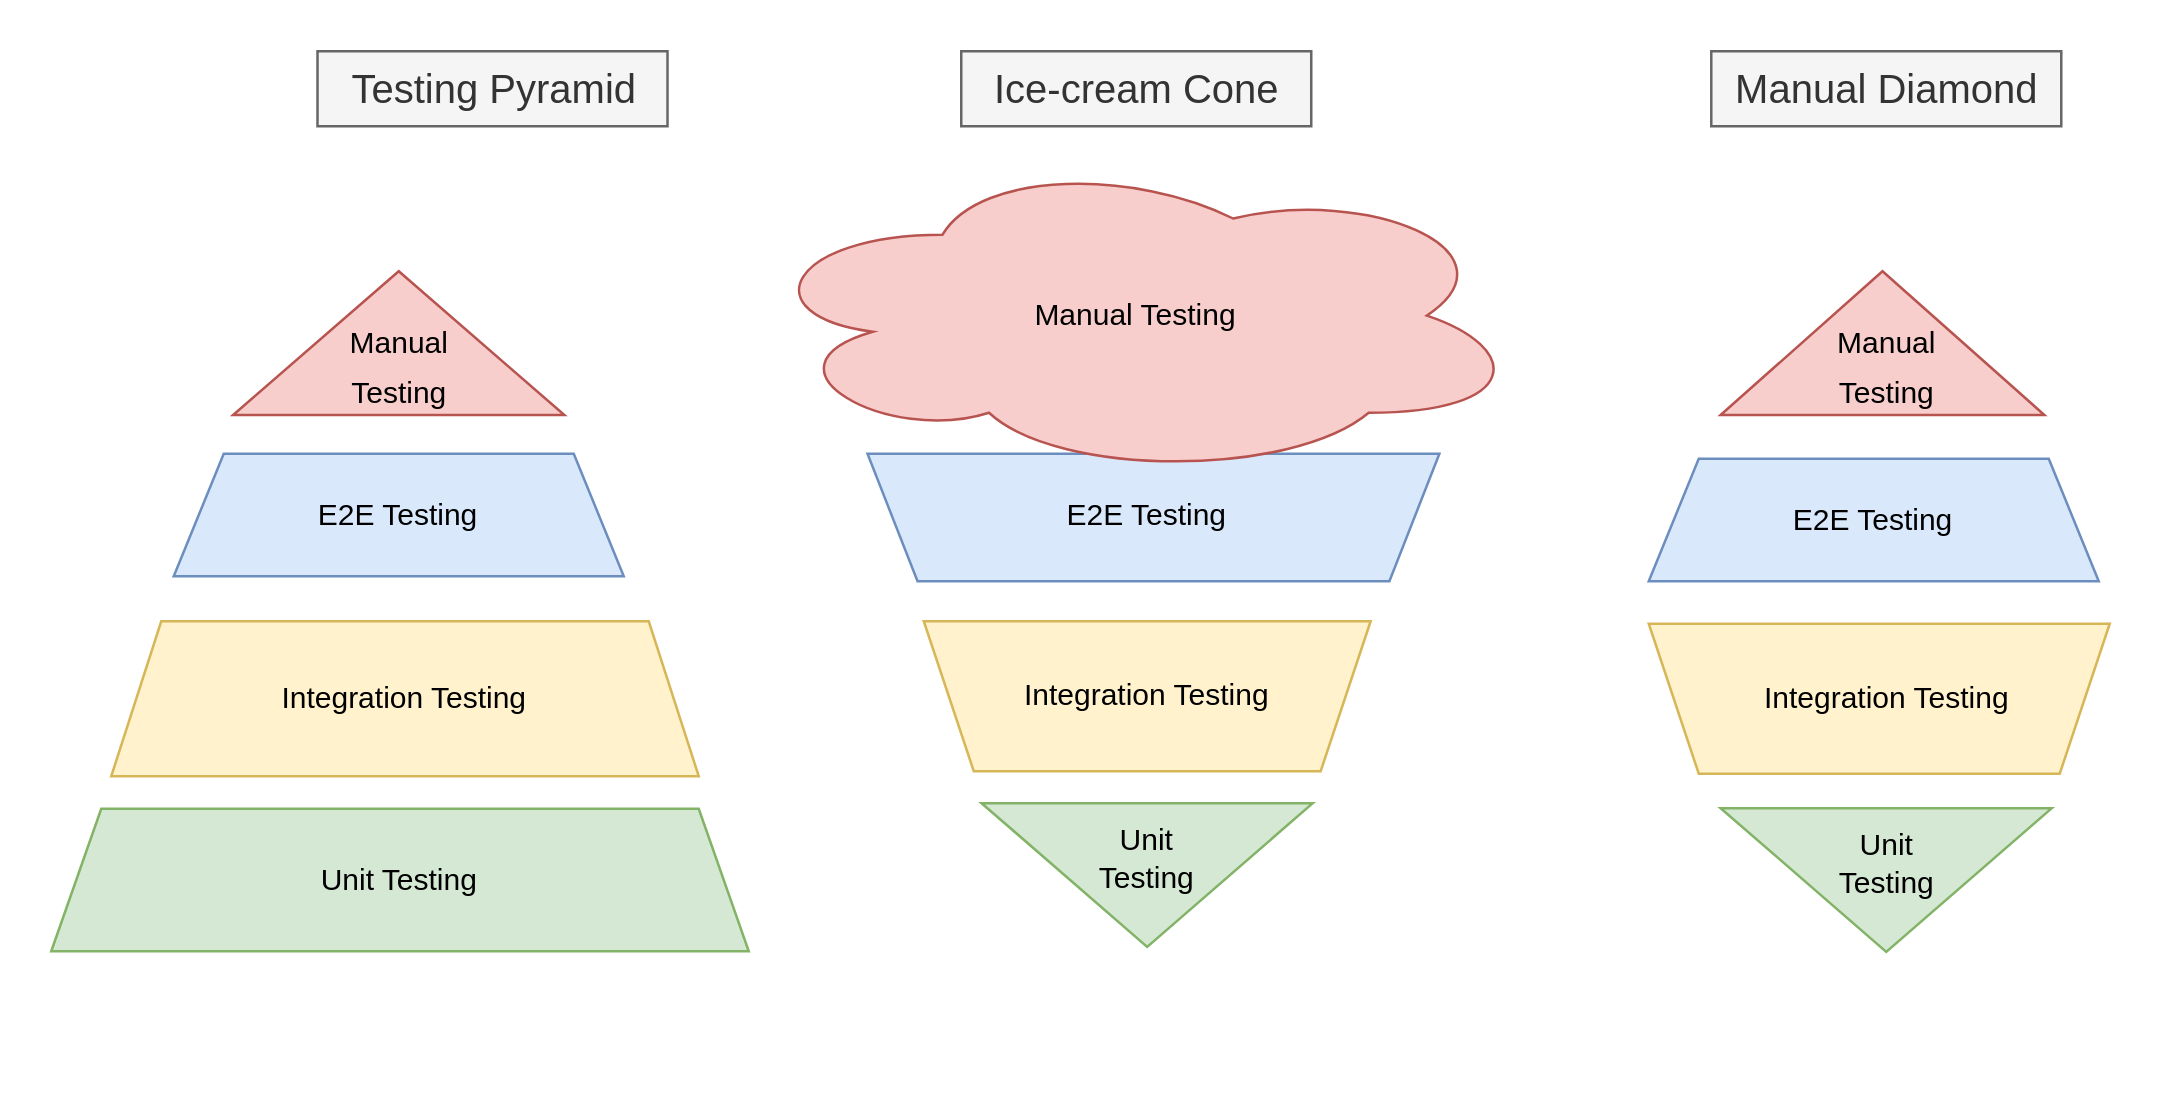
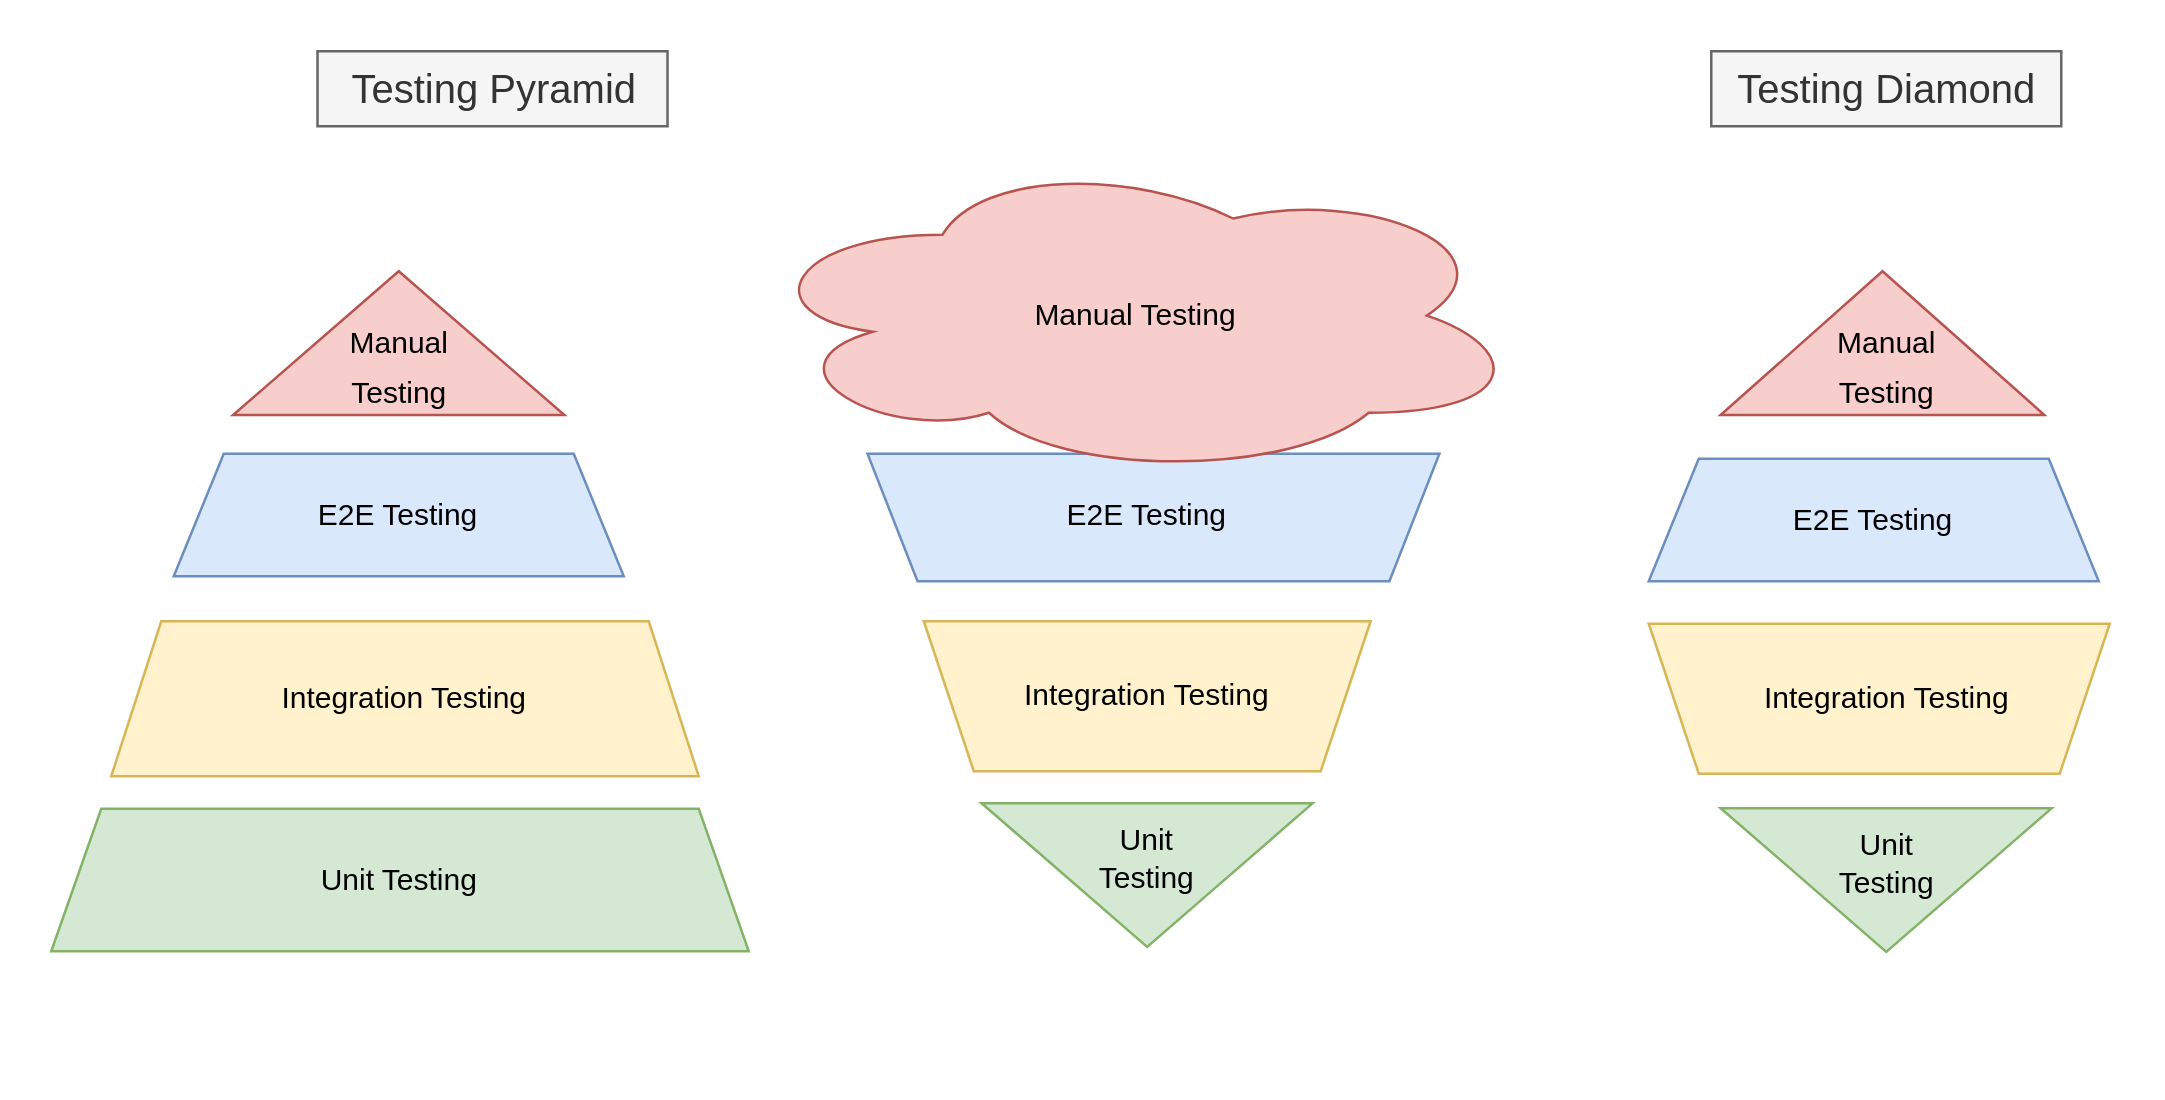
node "Ice-cream Cone": removed
node "Manual Diamond": label "Manual Diamond" -> "Testing Diamond"
